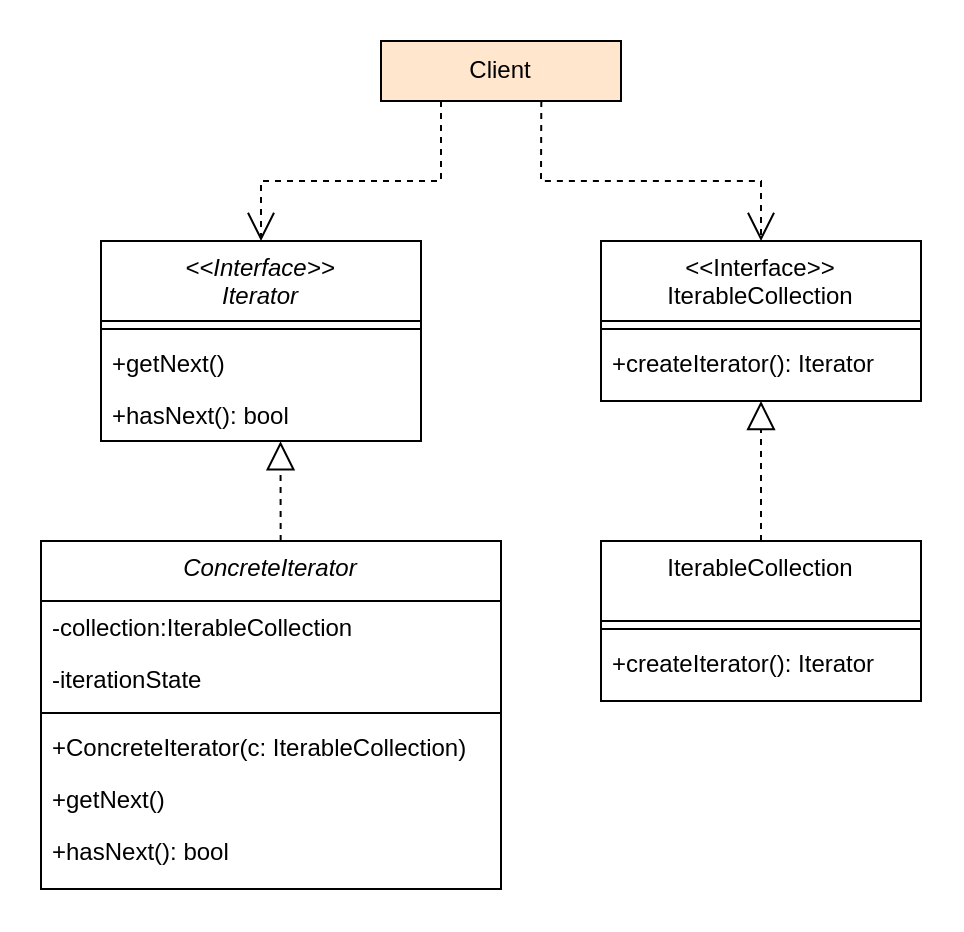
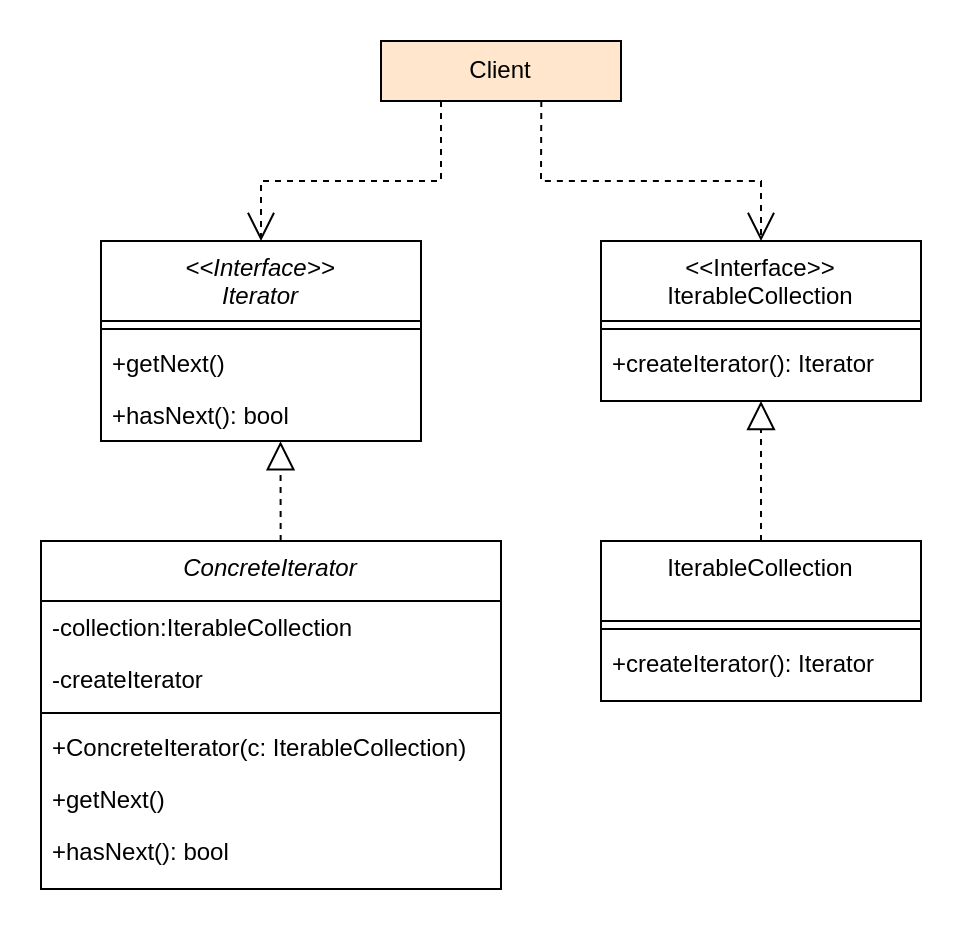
node "-iterationState": label "-iterationState" -> "-createIterator"
